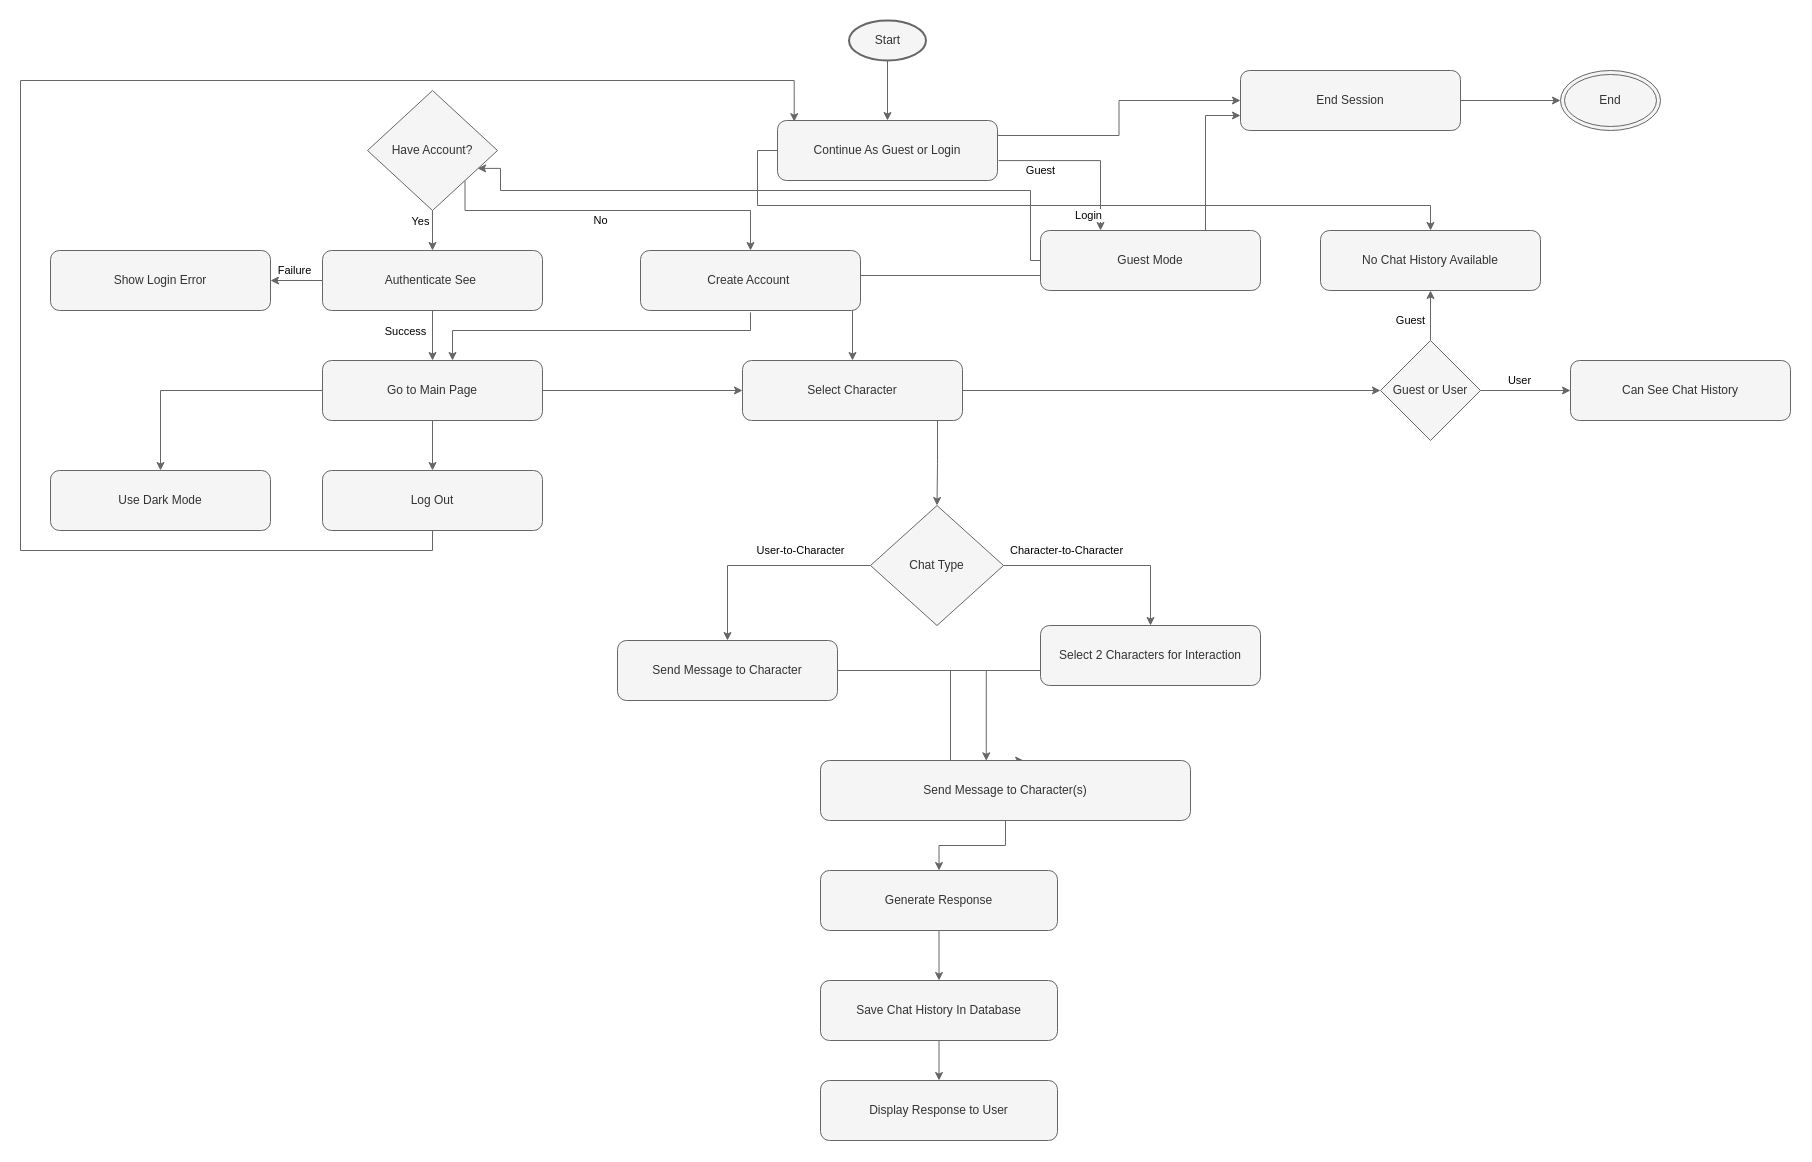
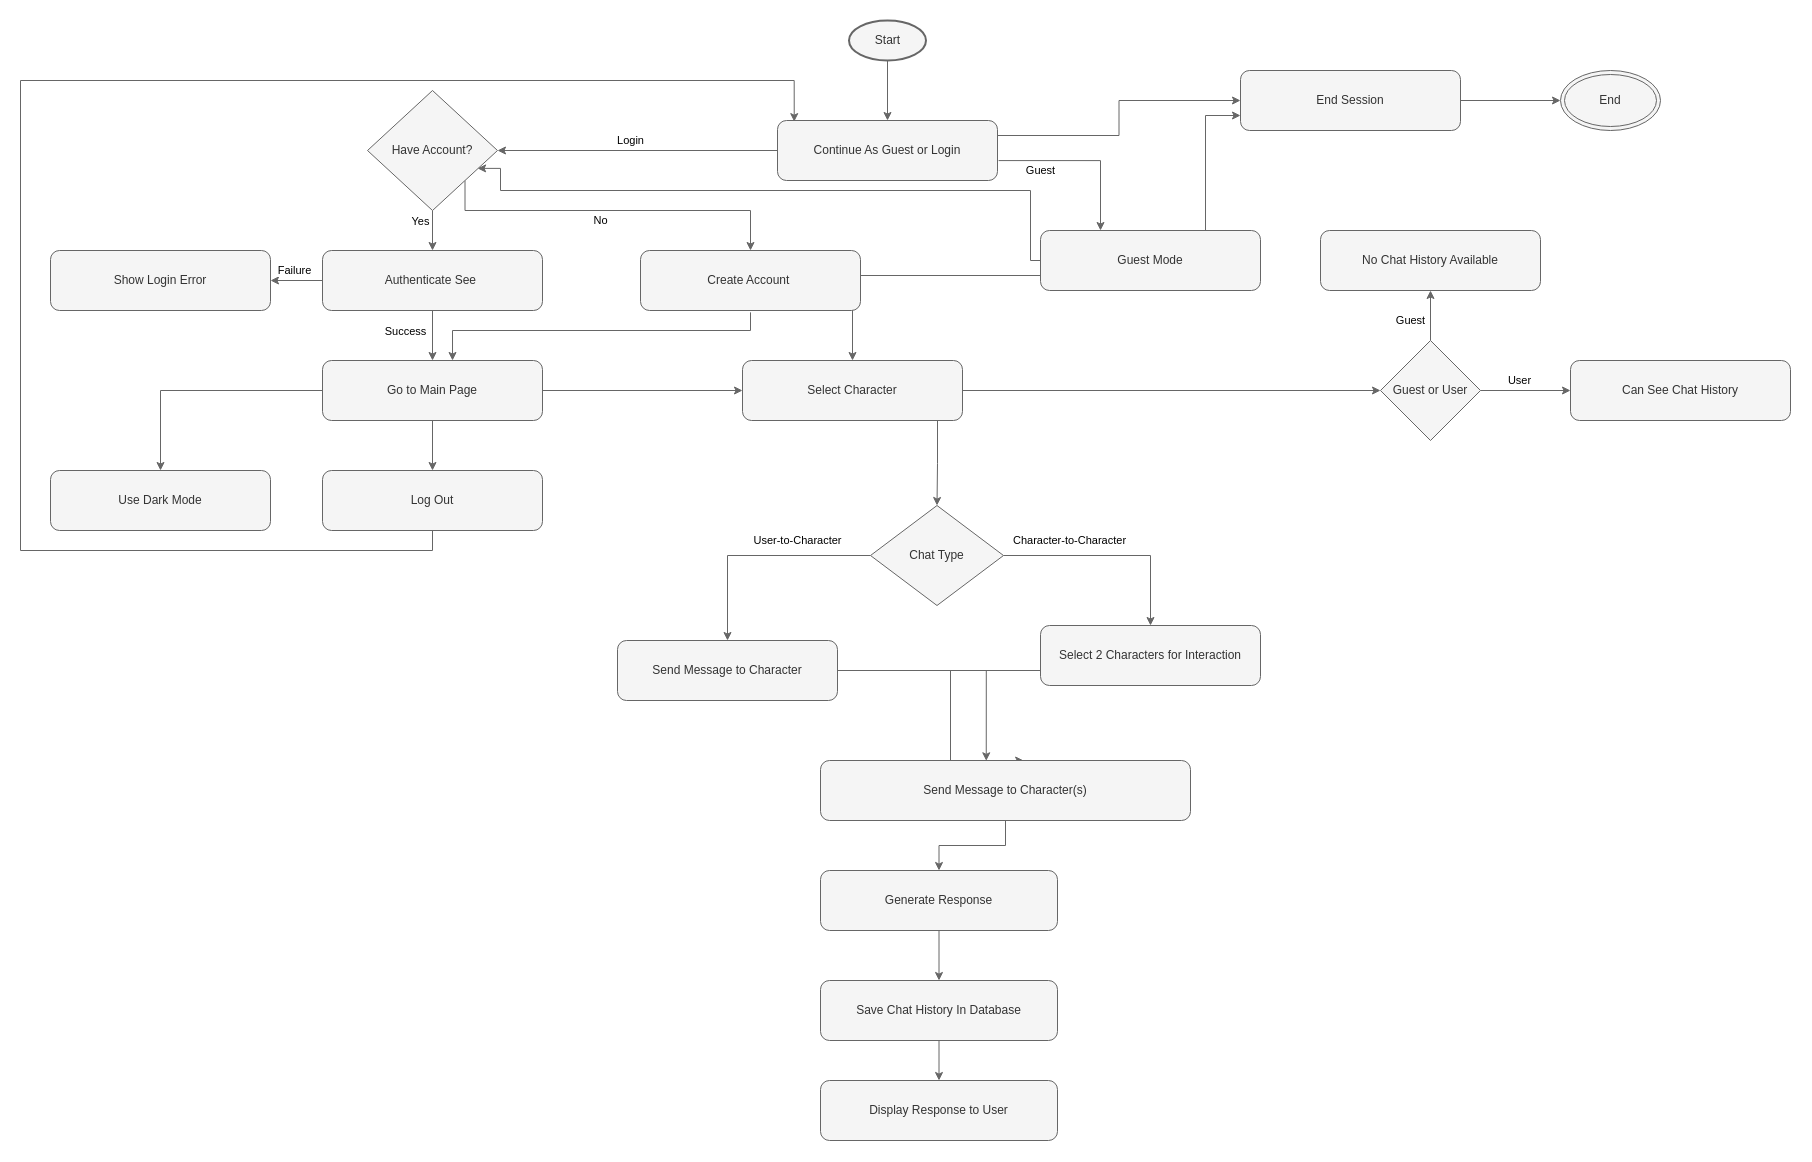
edge "Continue As Guest or Login" -> "No Chat History Available": now "Continue As Guest or Login" -> "Have Account?"
node "Chat Type": size 133x120 -> 133x100
